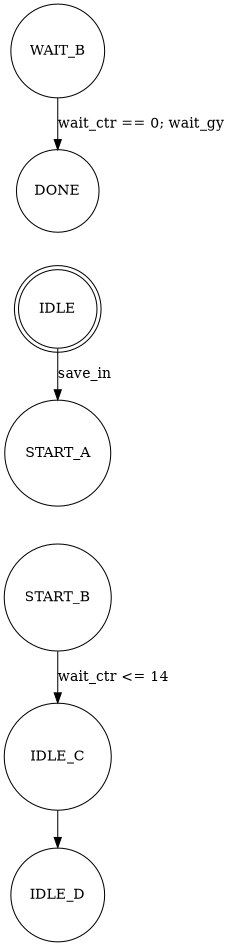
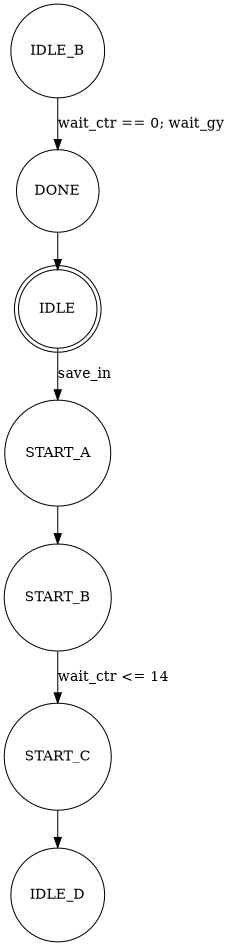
node "WAIT_B": label "WAIT_B" -> "IDLE_B"
edge "DONE" -> "IDLE": added
edge "START_A" -> "START_B": added
node "IDLE_C": label "IDLE_C" -> "START_C"
